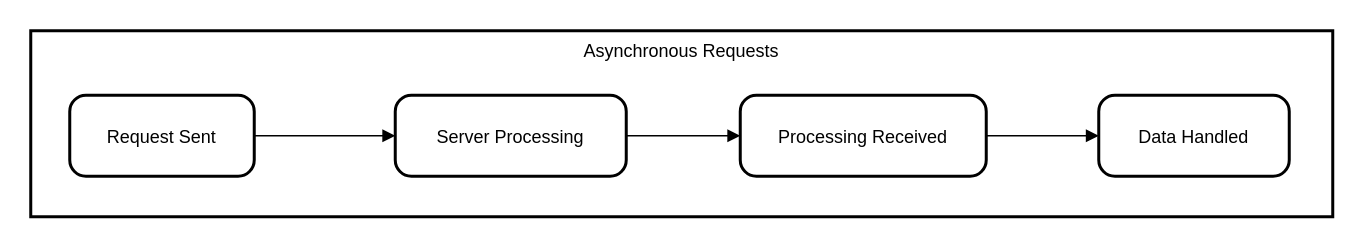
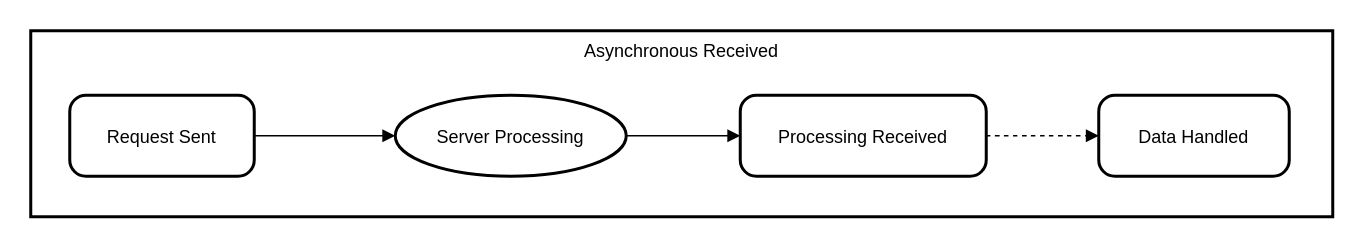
node "Asynchronous Requests": label "Asynchronous Requests" -> "Asynchronous Received"
node "Server Processing": shape rounded rectangle -> ellipse
edge "Processing Received" -> "Data Handled": style solid -> dashed
